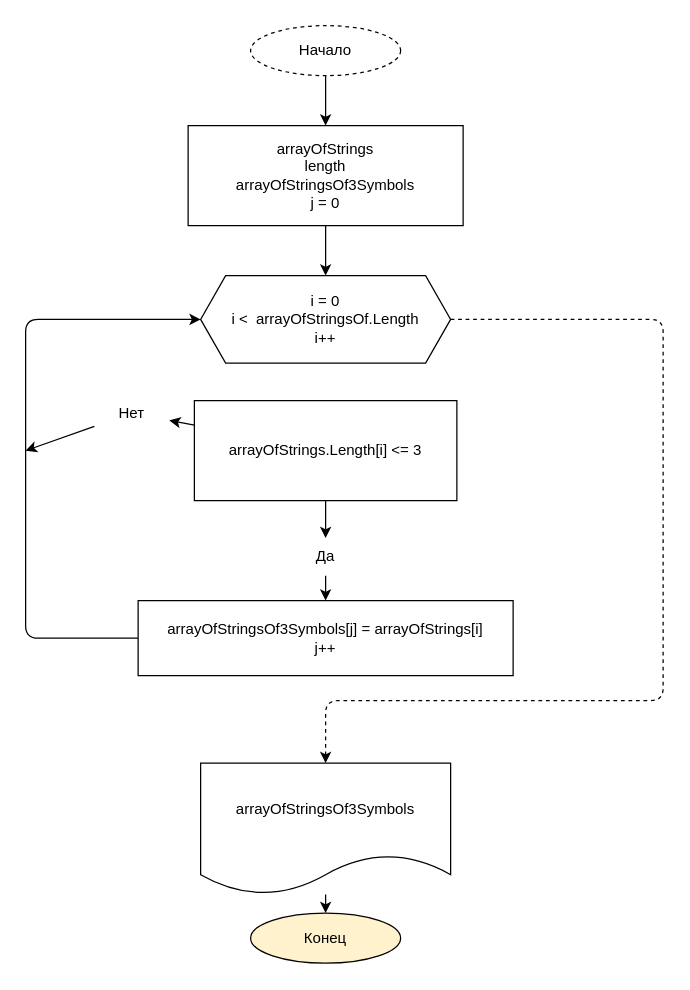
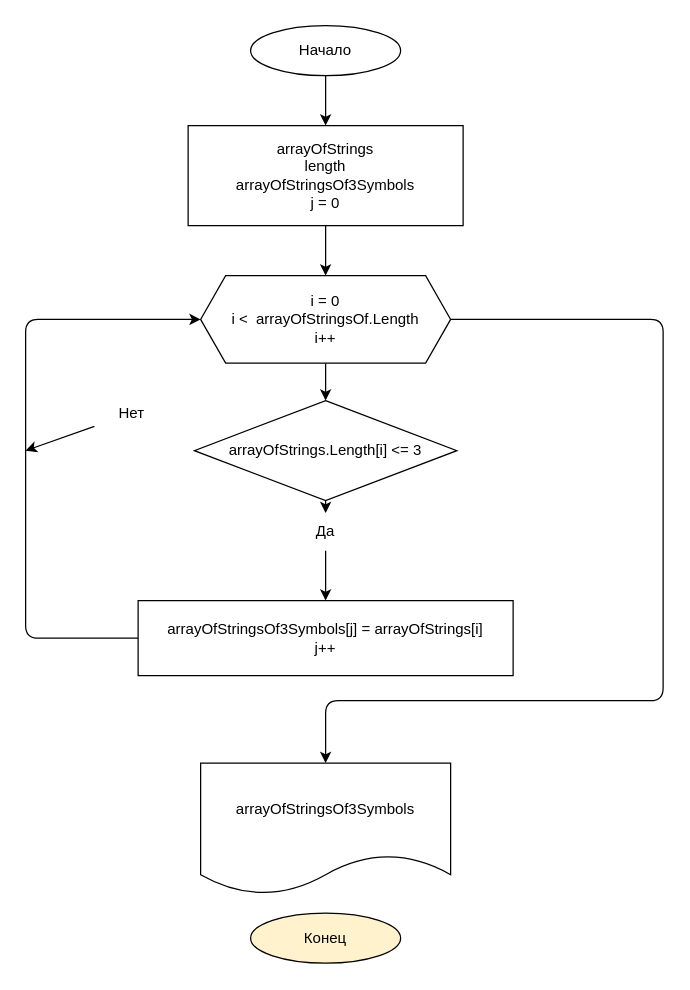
node "Начало": style dashed -> solid
edge "i = 0 i < arrayOfStringsOf.Length i++" -> "arrayOfStrings.Length[i] <= 3": added
edge "arrayOfStrings.Length[i] <= 3" -> "Нет": removed
node "arrayOfStrings.Length[i] <= 3": shape rectangle -> diamond
node "Да": moved (326, 557) -> (326, 532)
edge "i = 0 i < arrayOfStringsOf.Length i++" -> "arrayOfStringsOf3Symbols": style dashed -> solid
edge "arrayOfStringsOf3Symbols" -> "Конец": removed
